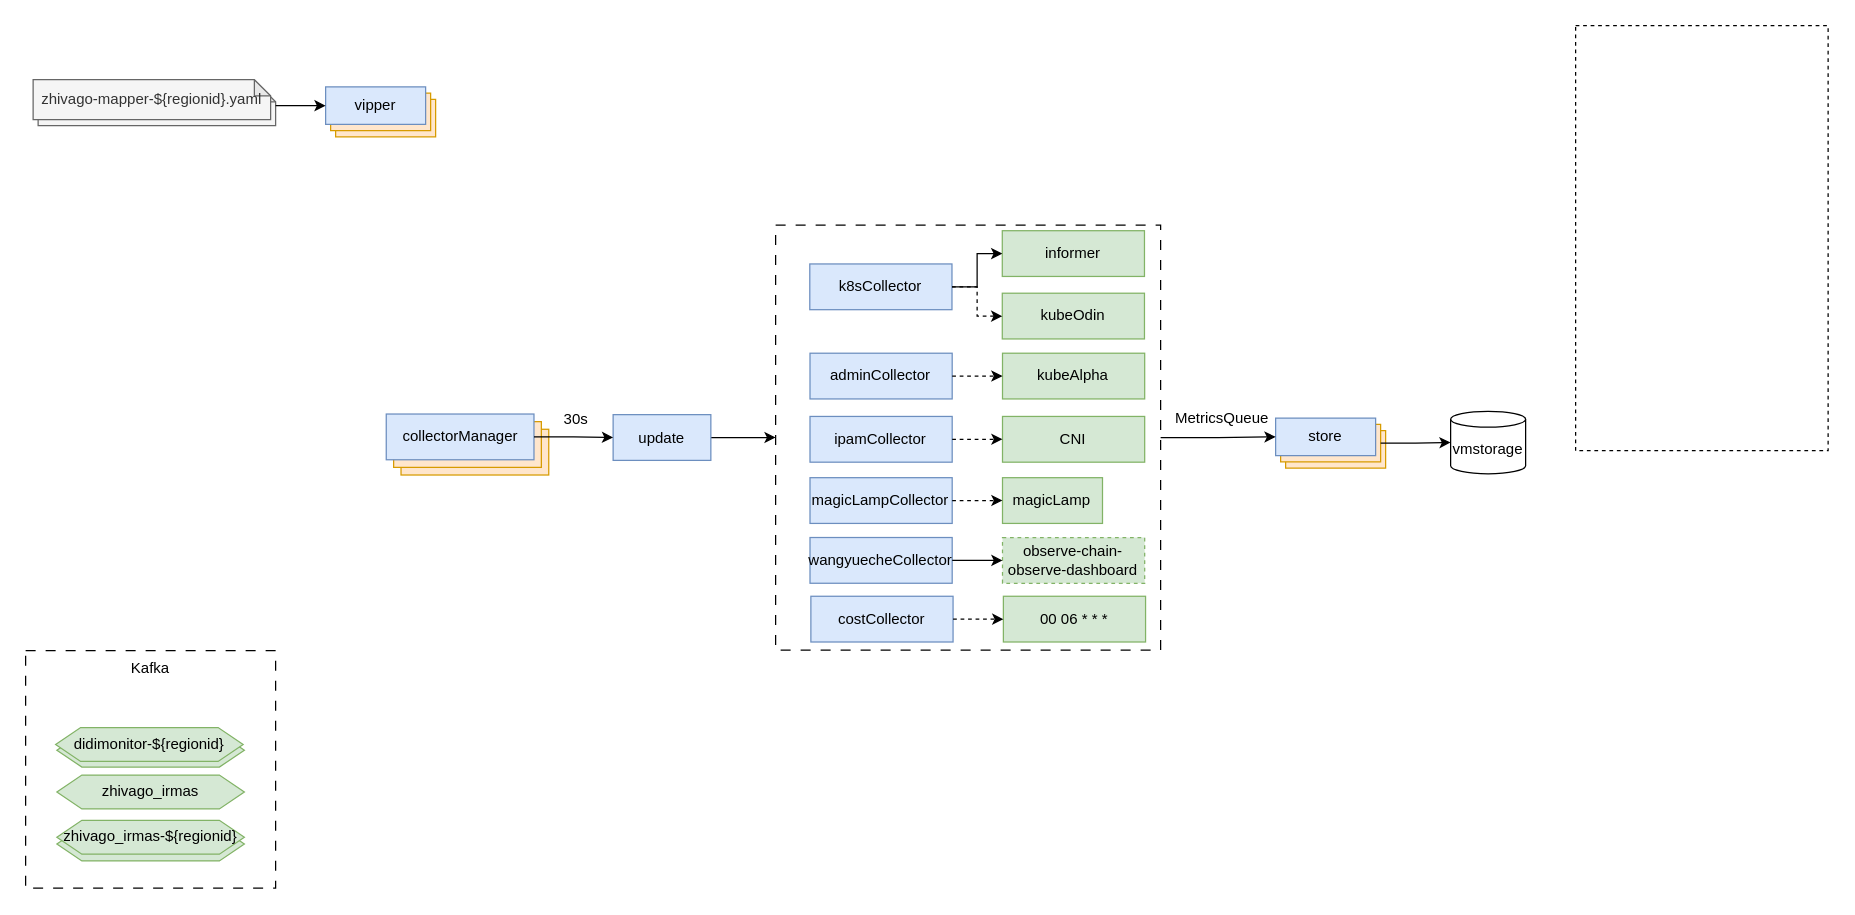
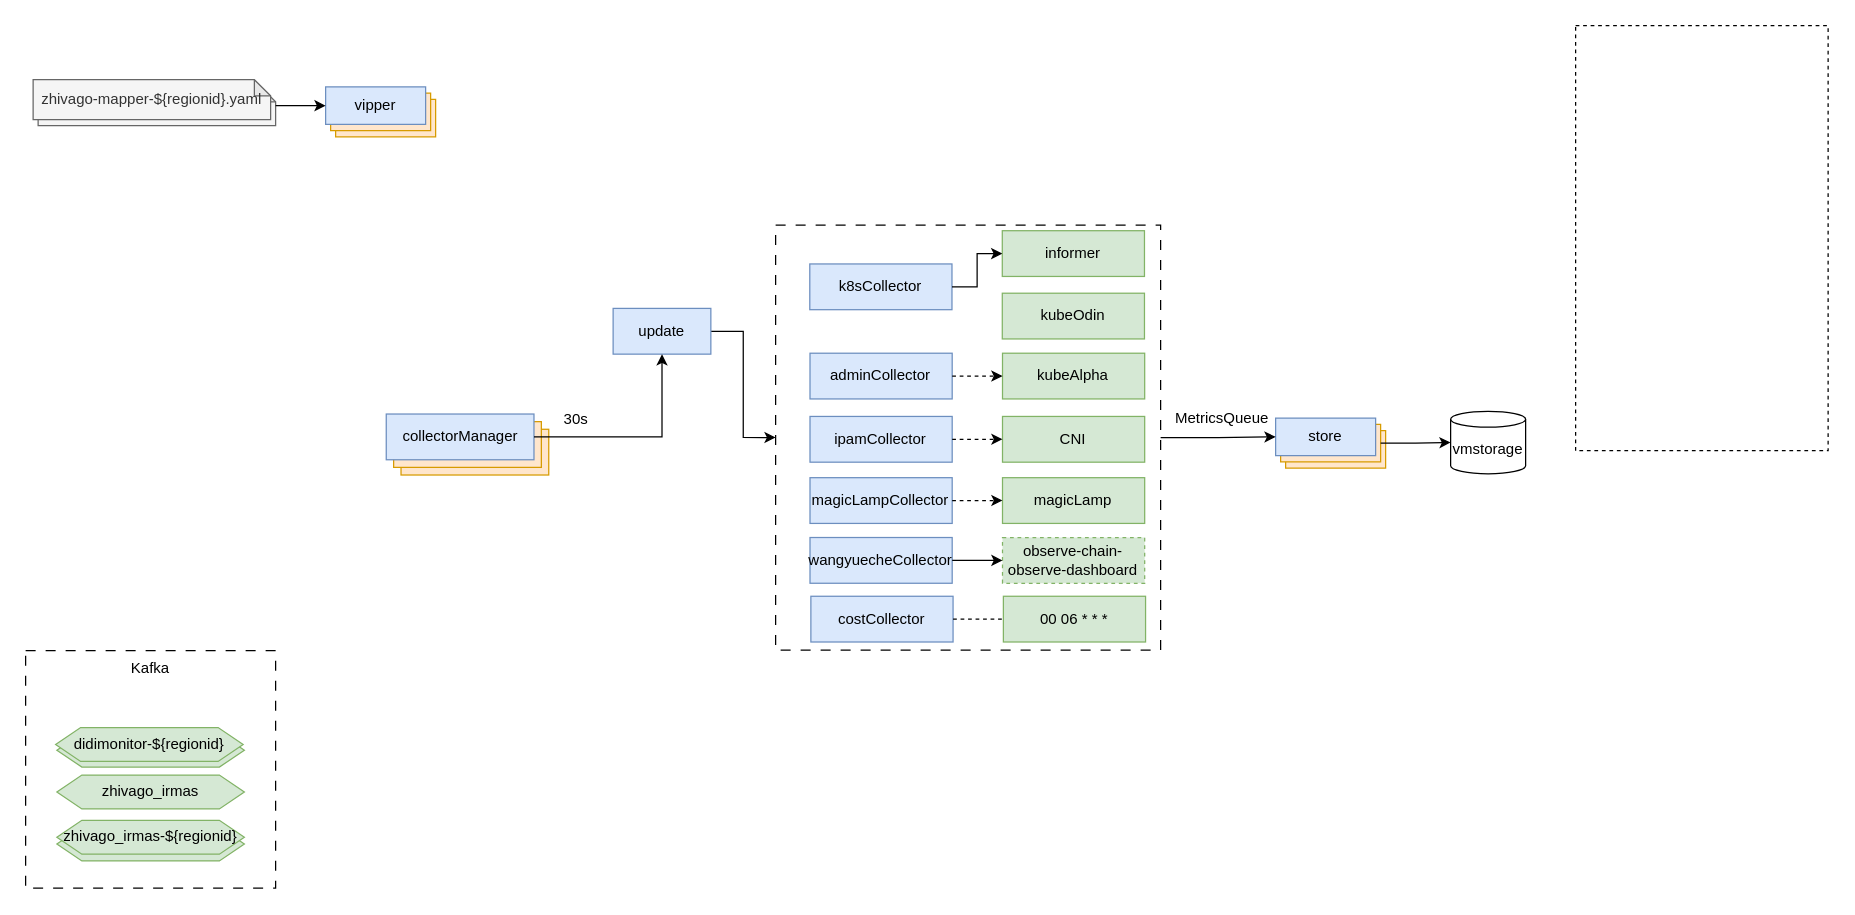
edge "k8sCollector" -> "kubeOdin": removed
node "update": moved (662, 438) -> (662, 331)
node "magicLamp": size 100x46 -> 142x46
edge "costCollector" -> "00 06 * * *": arrowhead classic -> none
